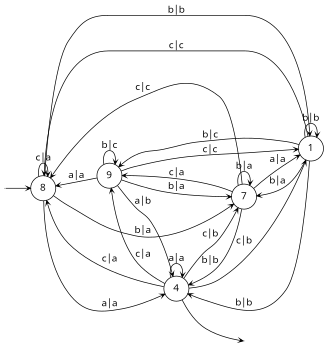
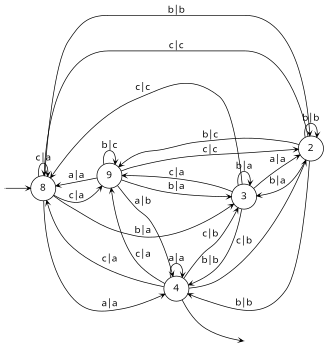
node "1": label "1" -> "2"
node "7": label "7" -> "3"
edge "8" -> "9": added, label "c|a"
